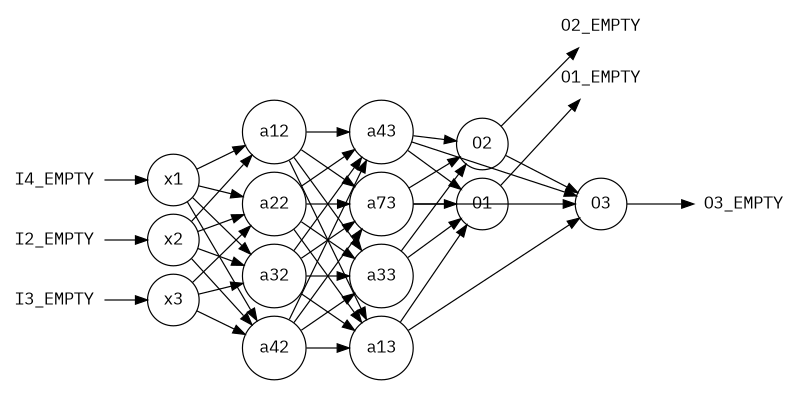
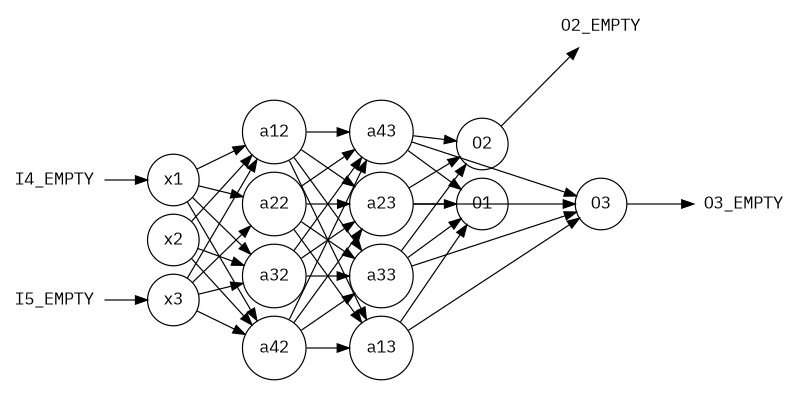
node "O1_EMPTY": removed
edge "O2" -> "O3": now "a33" -> "O3"
node "a73": label "a73" -> "a23"
edge "x3" -> "a12": added
edge "x2" -> "a22": removed
node "I2_EMPTY": removed
node "I3_EMPTY": label "I3_EMPTY" -> "I5_EMPTY"
edge "a32" -> "a13": removed
